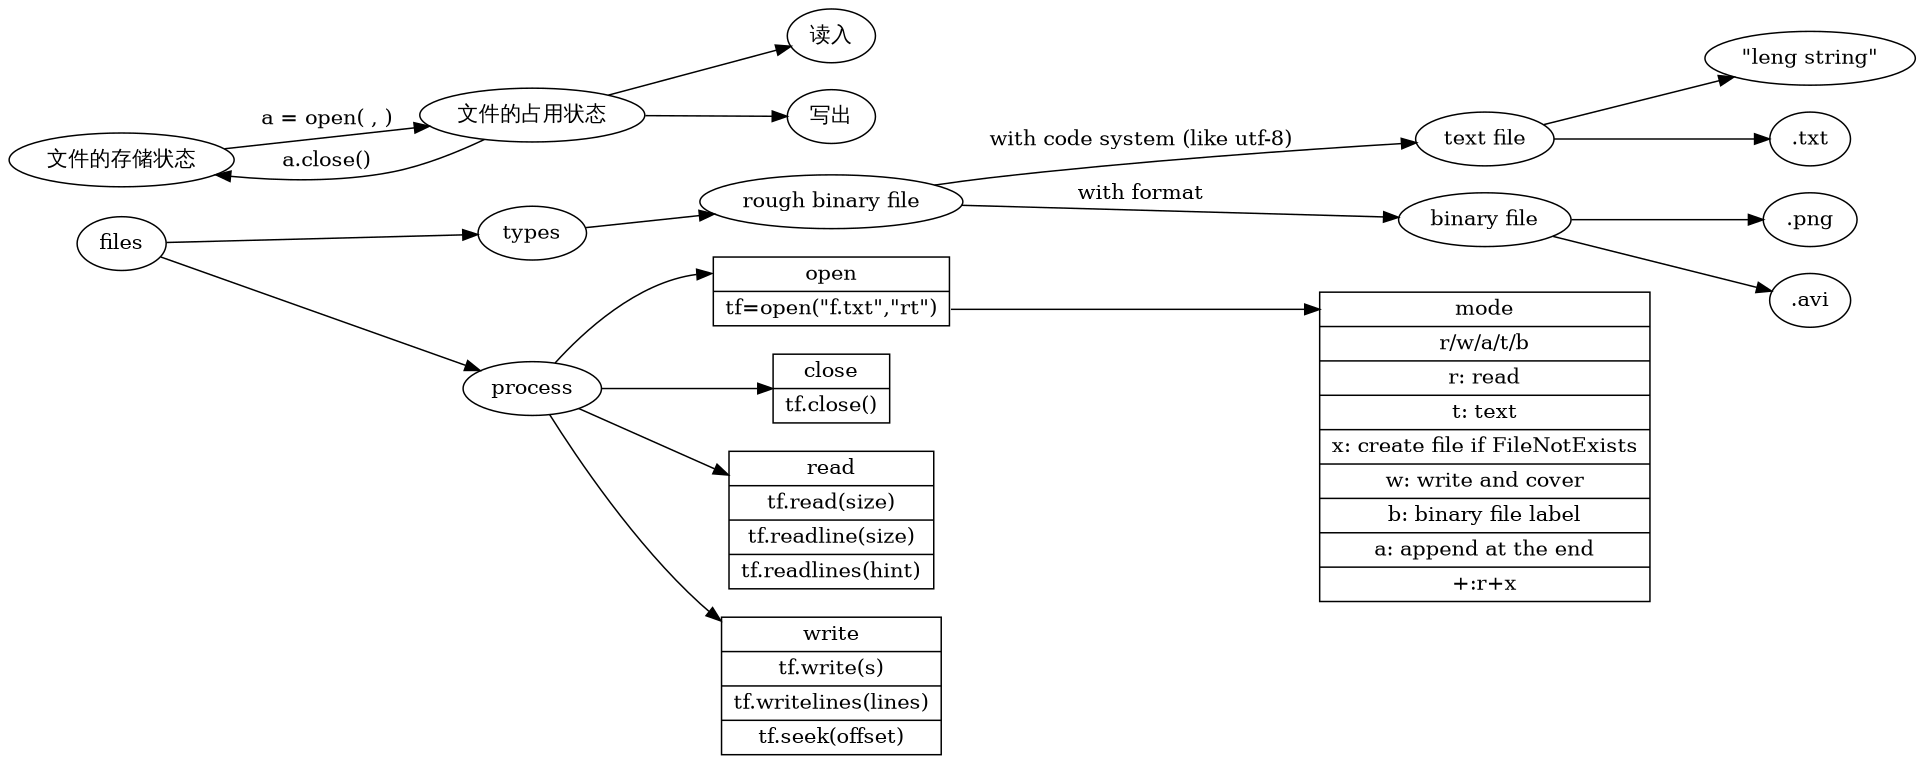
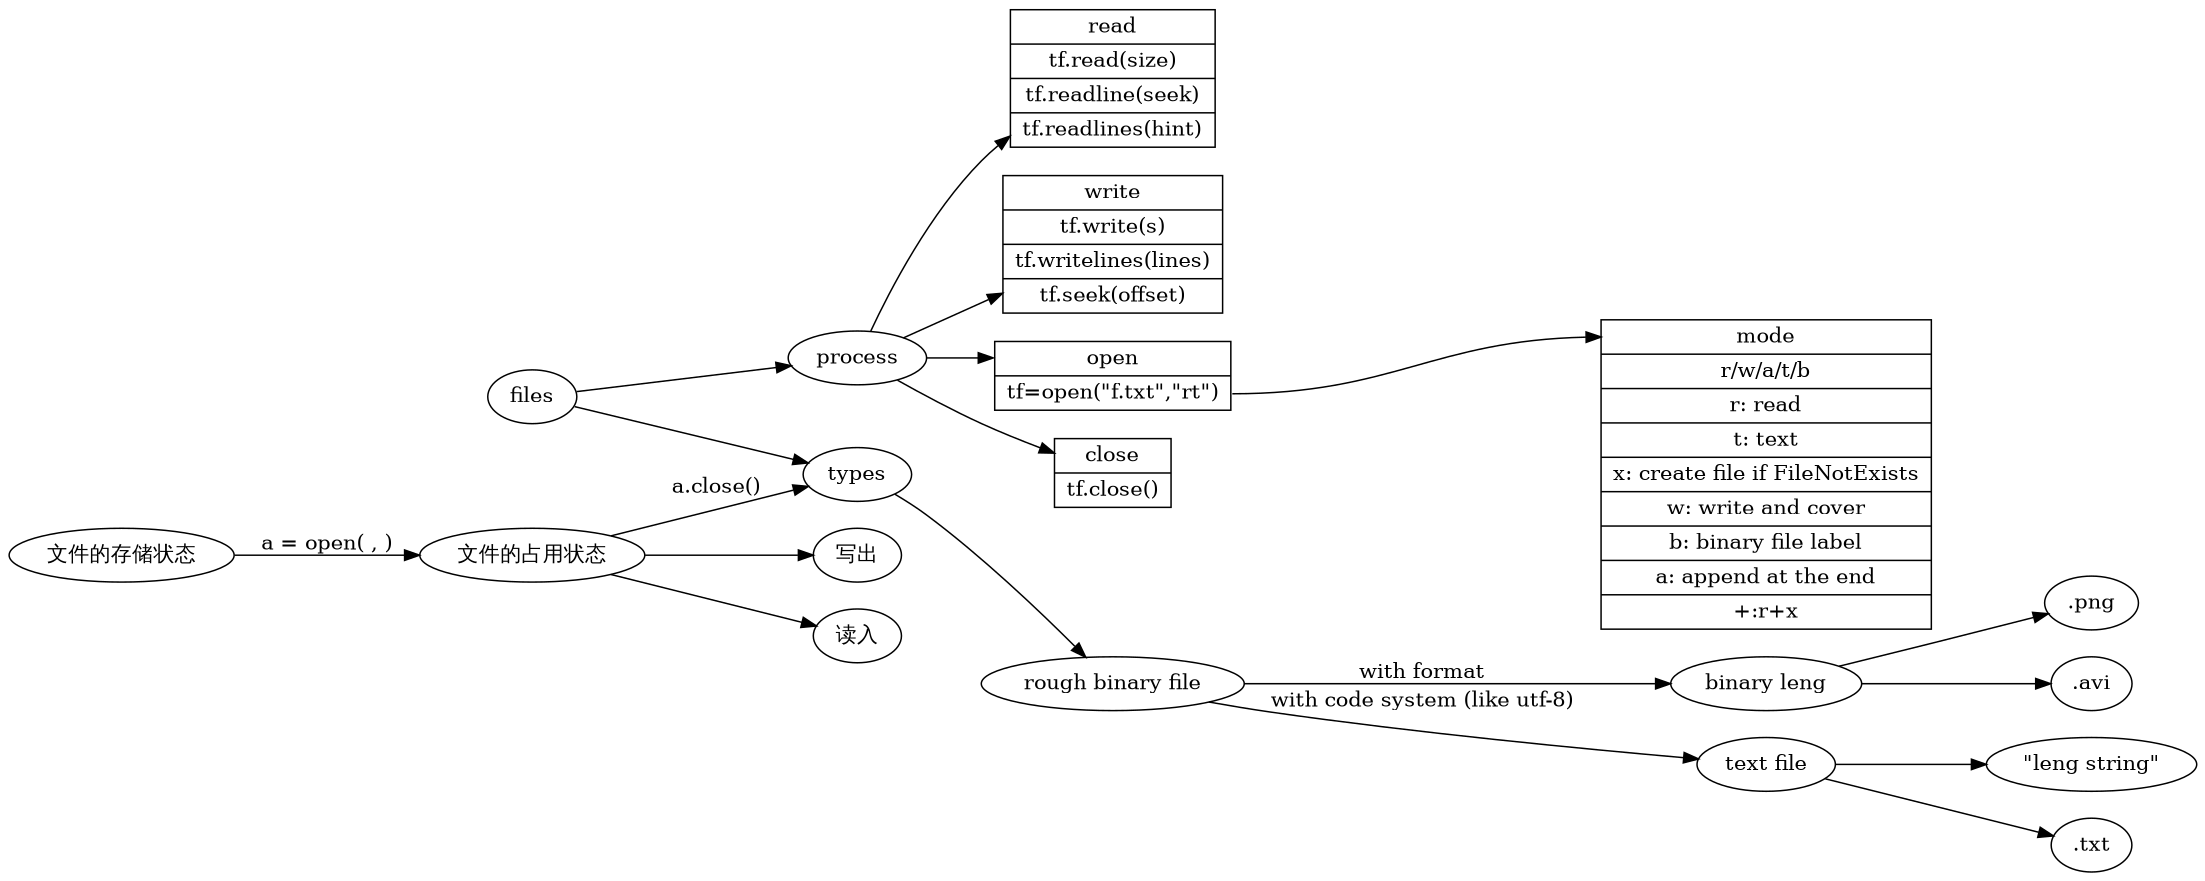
edge "文件的占用状态" -> "文件的存储状态": now "文件的占用状态" -> "types"
node "binary file": label "binary file" -> "binary leng"
node "read": text "tf.readline(size)" -> "tf.readline(seek)"
